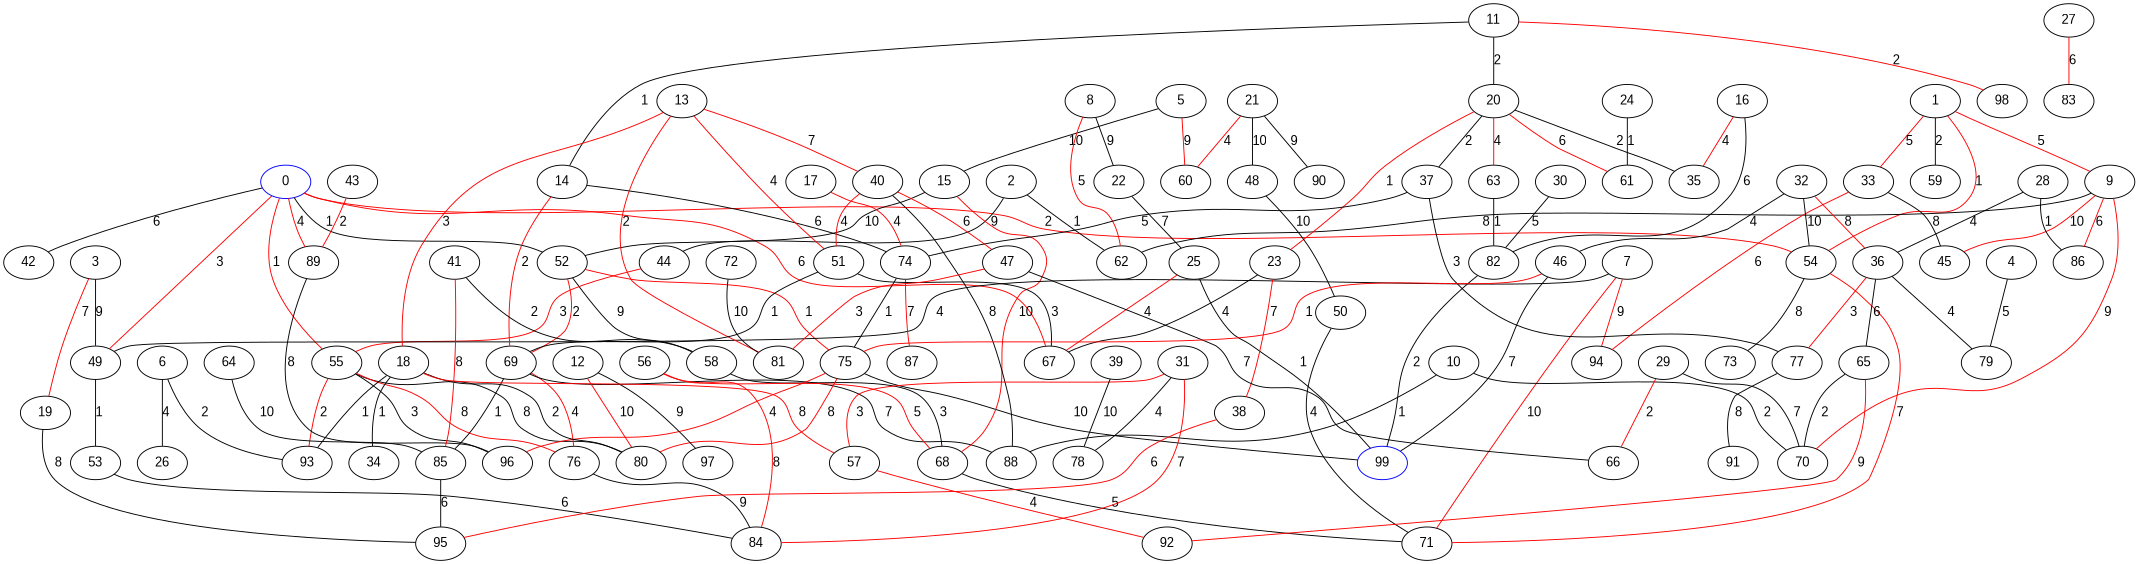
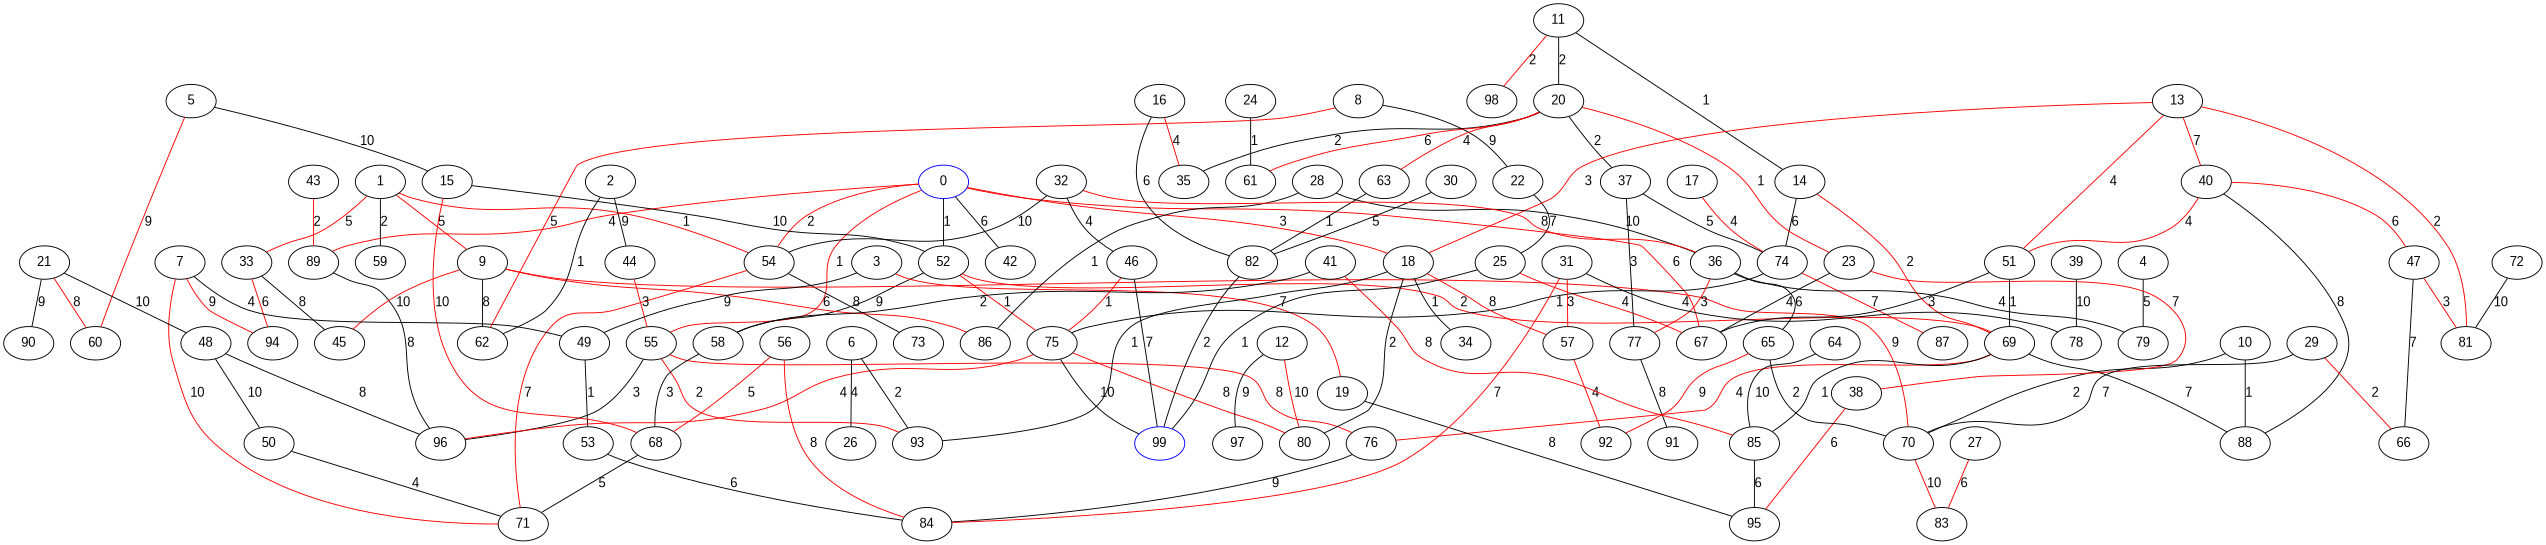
edge "21" -- "60": label "4" -> "8"
edge "28" -- "36": label "4" -> "10"
edge "0" -- "49": now "0" -- "18"
edge "48" -- "96": added, label "8"
edge "55" -- "80": removed, label "8"
edge "70" -- "83": added, label "10"
